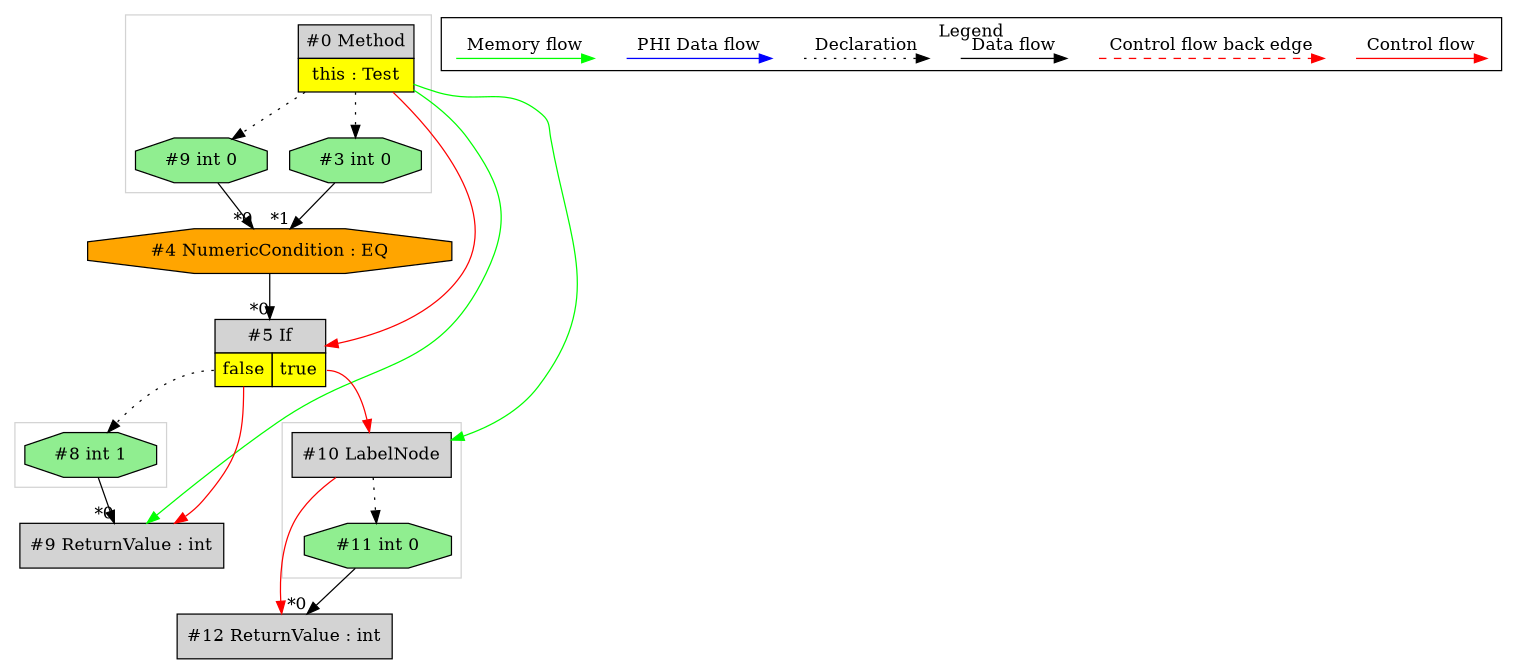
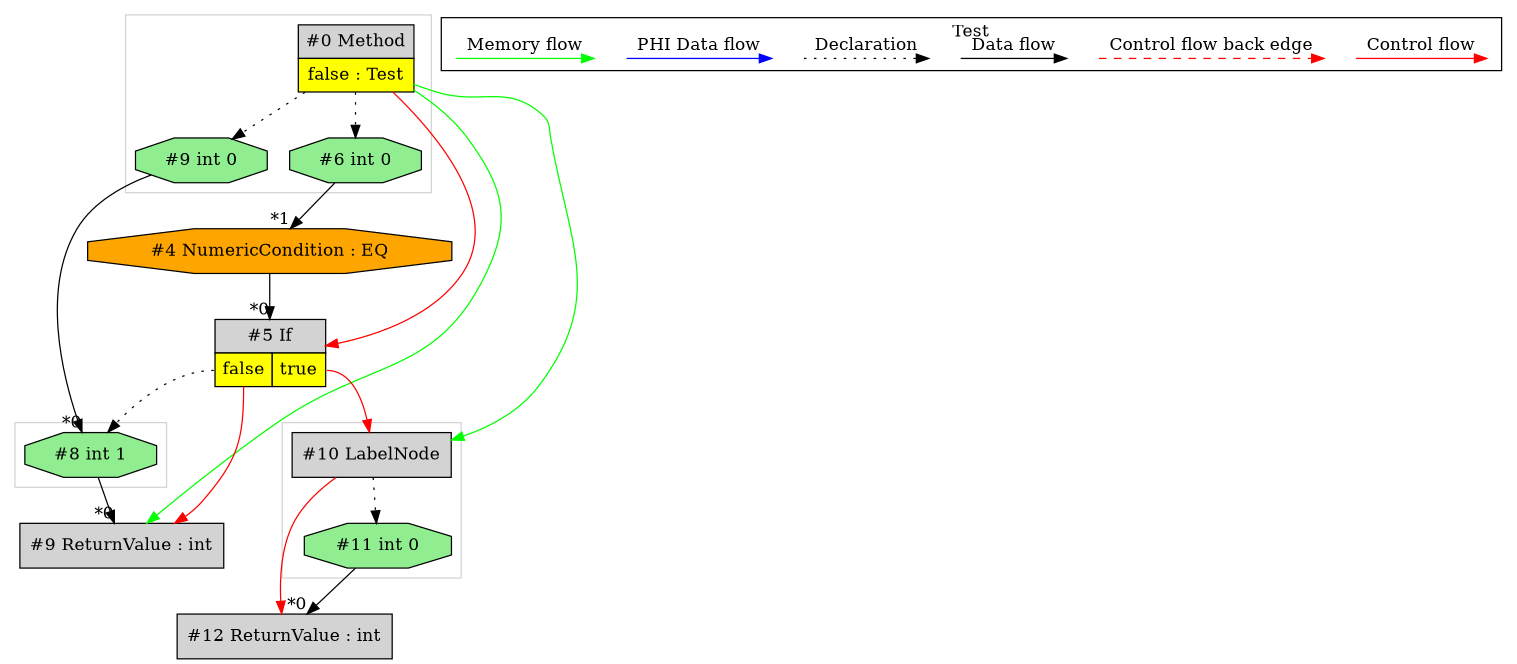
cluster "Legend": label "Legend" -> "Test"
node "#0 Method": text "this : Test" -> "false : Test"
node "#3 int 0": label "#3 int 0" -> "#6 int 0"
edge "#9 int 0" -> "#4 NumericCondition : EQ": now "#9 int 0" -> "#8 int 1"
